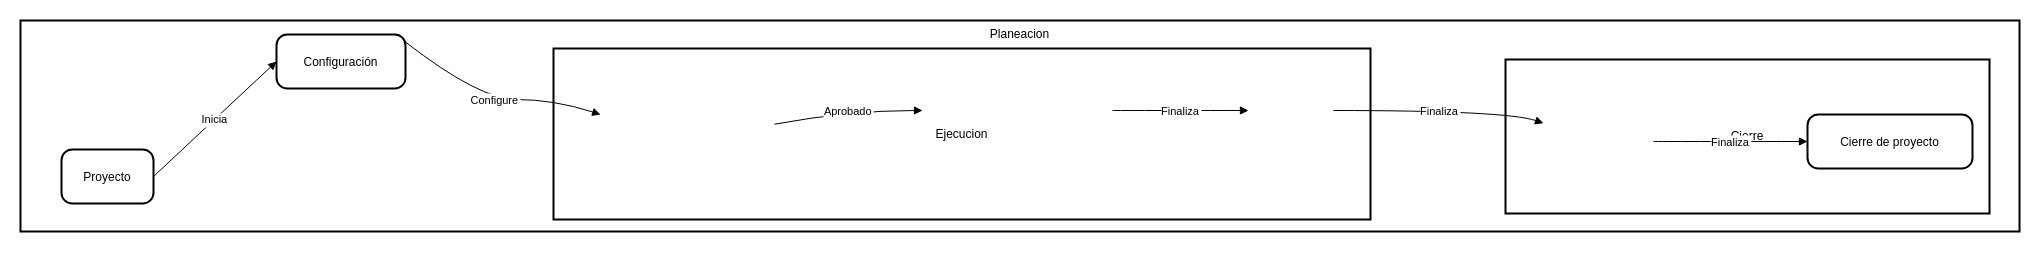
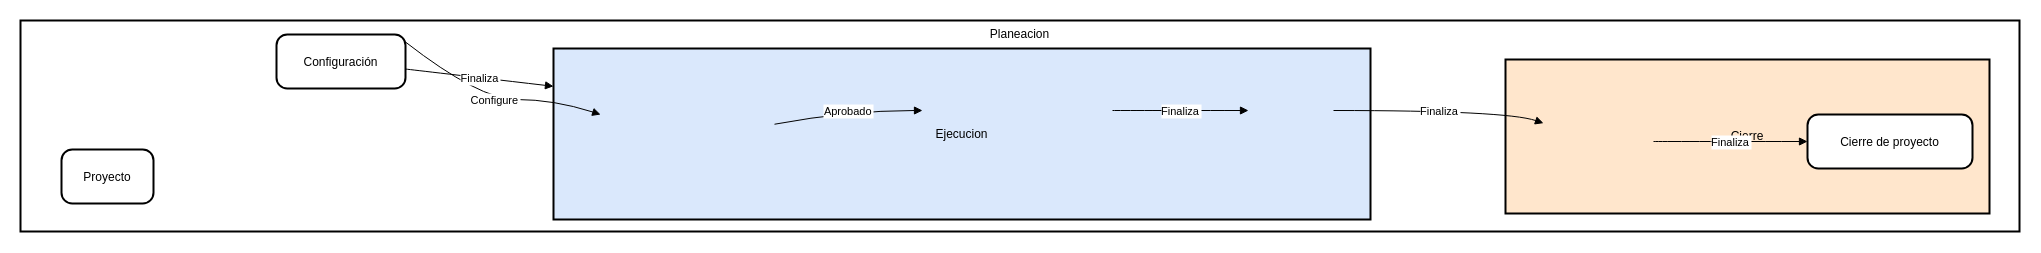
edge "Configuración" -> "Ejecucion": added, label "Finaliza"
edge "Proyecto" -> "Configuración": removed, label "Inicia"
node "Ejecucion": fillcolor #ffffff -> #dae8fc
node "Cierre": fillcolor #ffffff -> #ffe6cc
